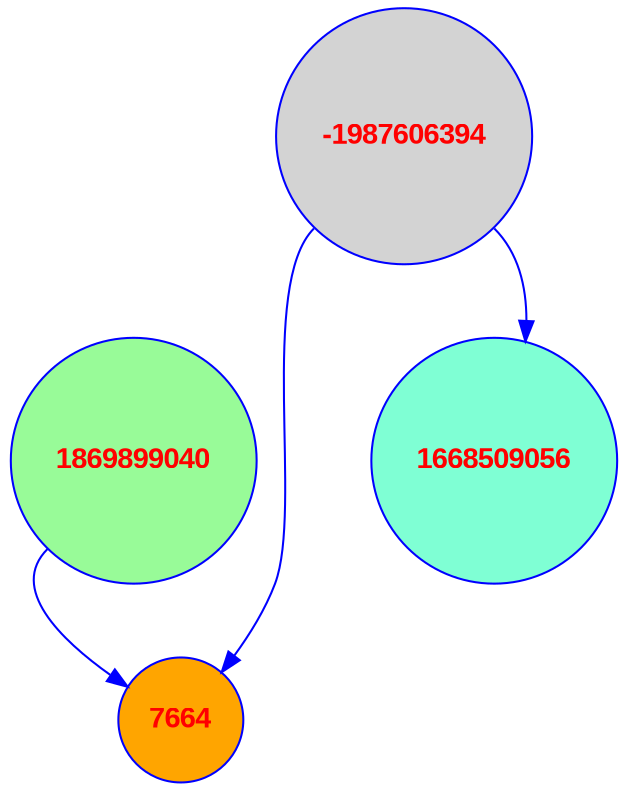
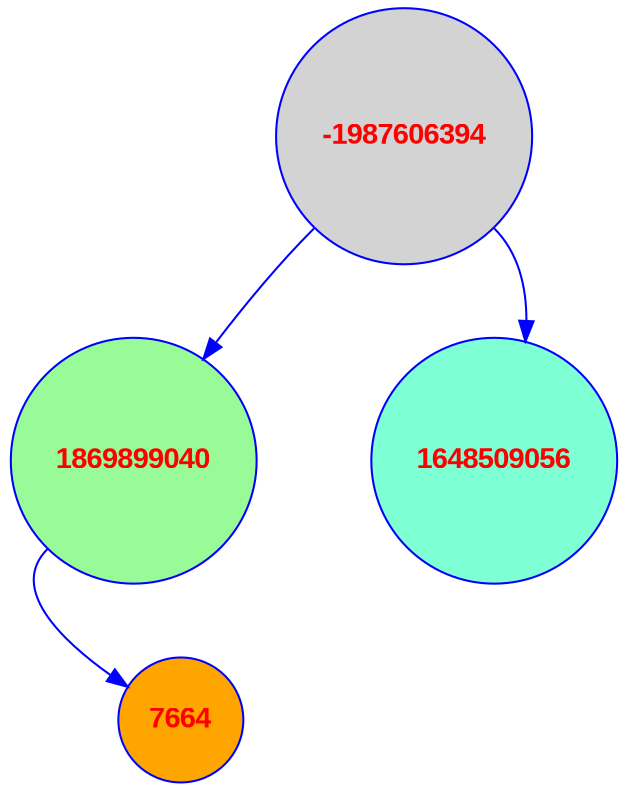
edge "-1987606394" -> "7664": now "-1987606394" -> "1869899040"
node "1668509056": label "1668509056" -> "1648509056"
